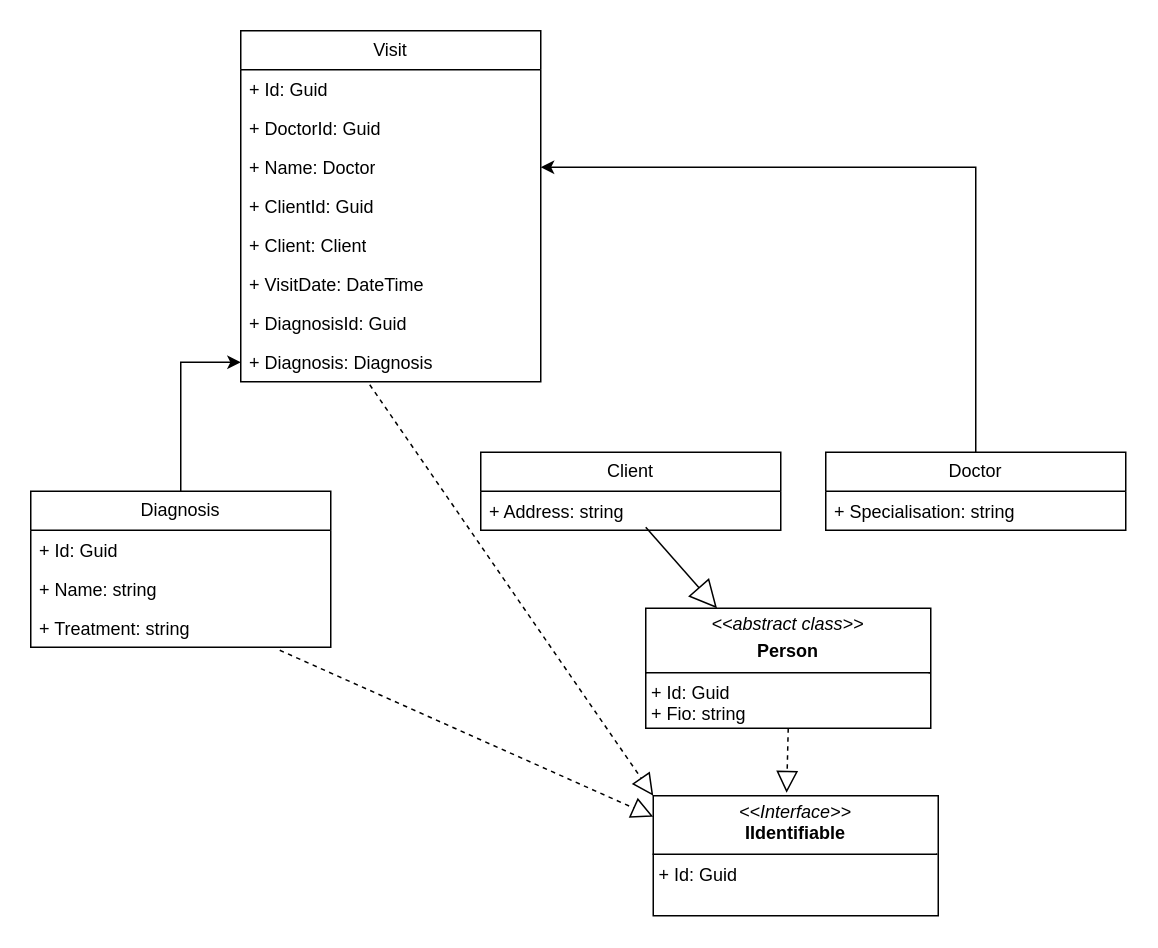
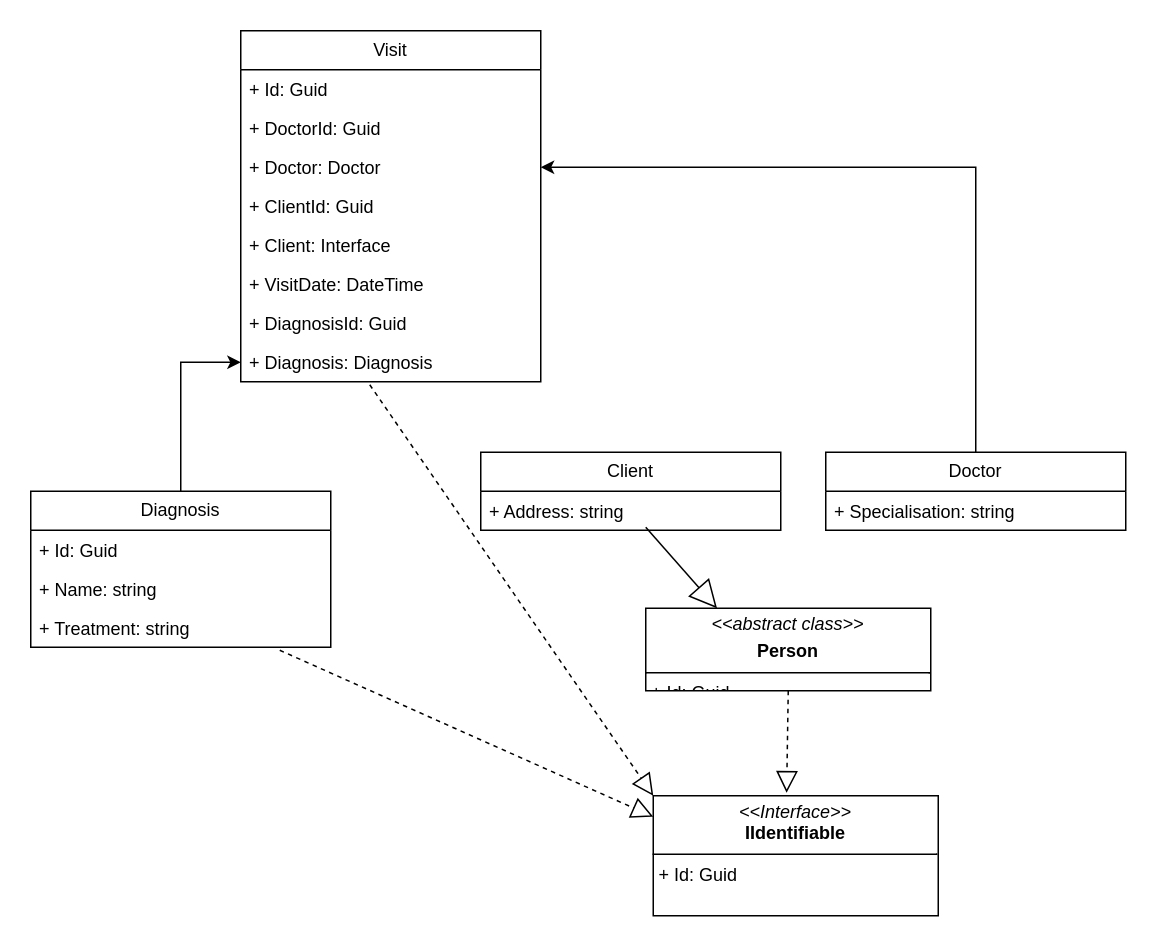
node "+ Name: Doctor": label "+ Name: Doctor" -> "+ Doctor: Doctor"
node "+ Client: Client": label "+ Client: Client" -> "+ Client: Interface"
node "<<abstract class>> Person + Id: Guid + Fio: string": size 285x120 -> 285x83
